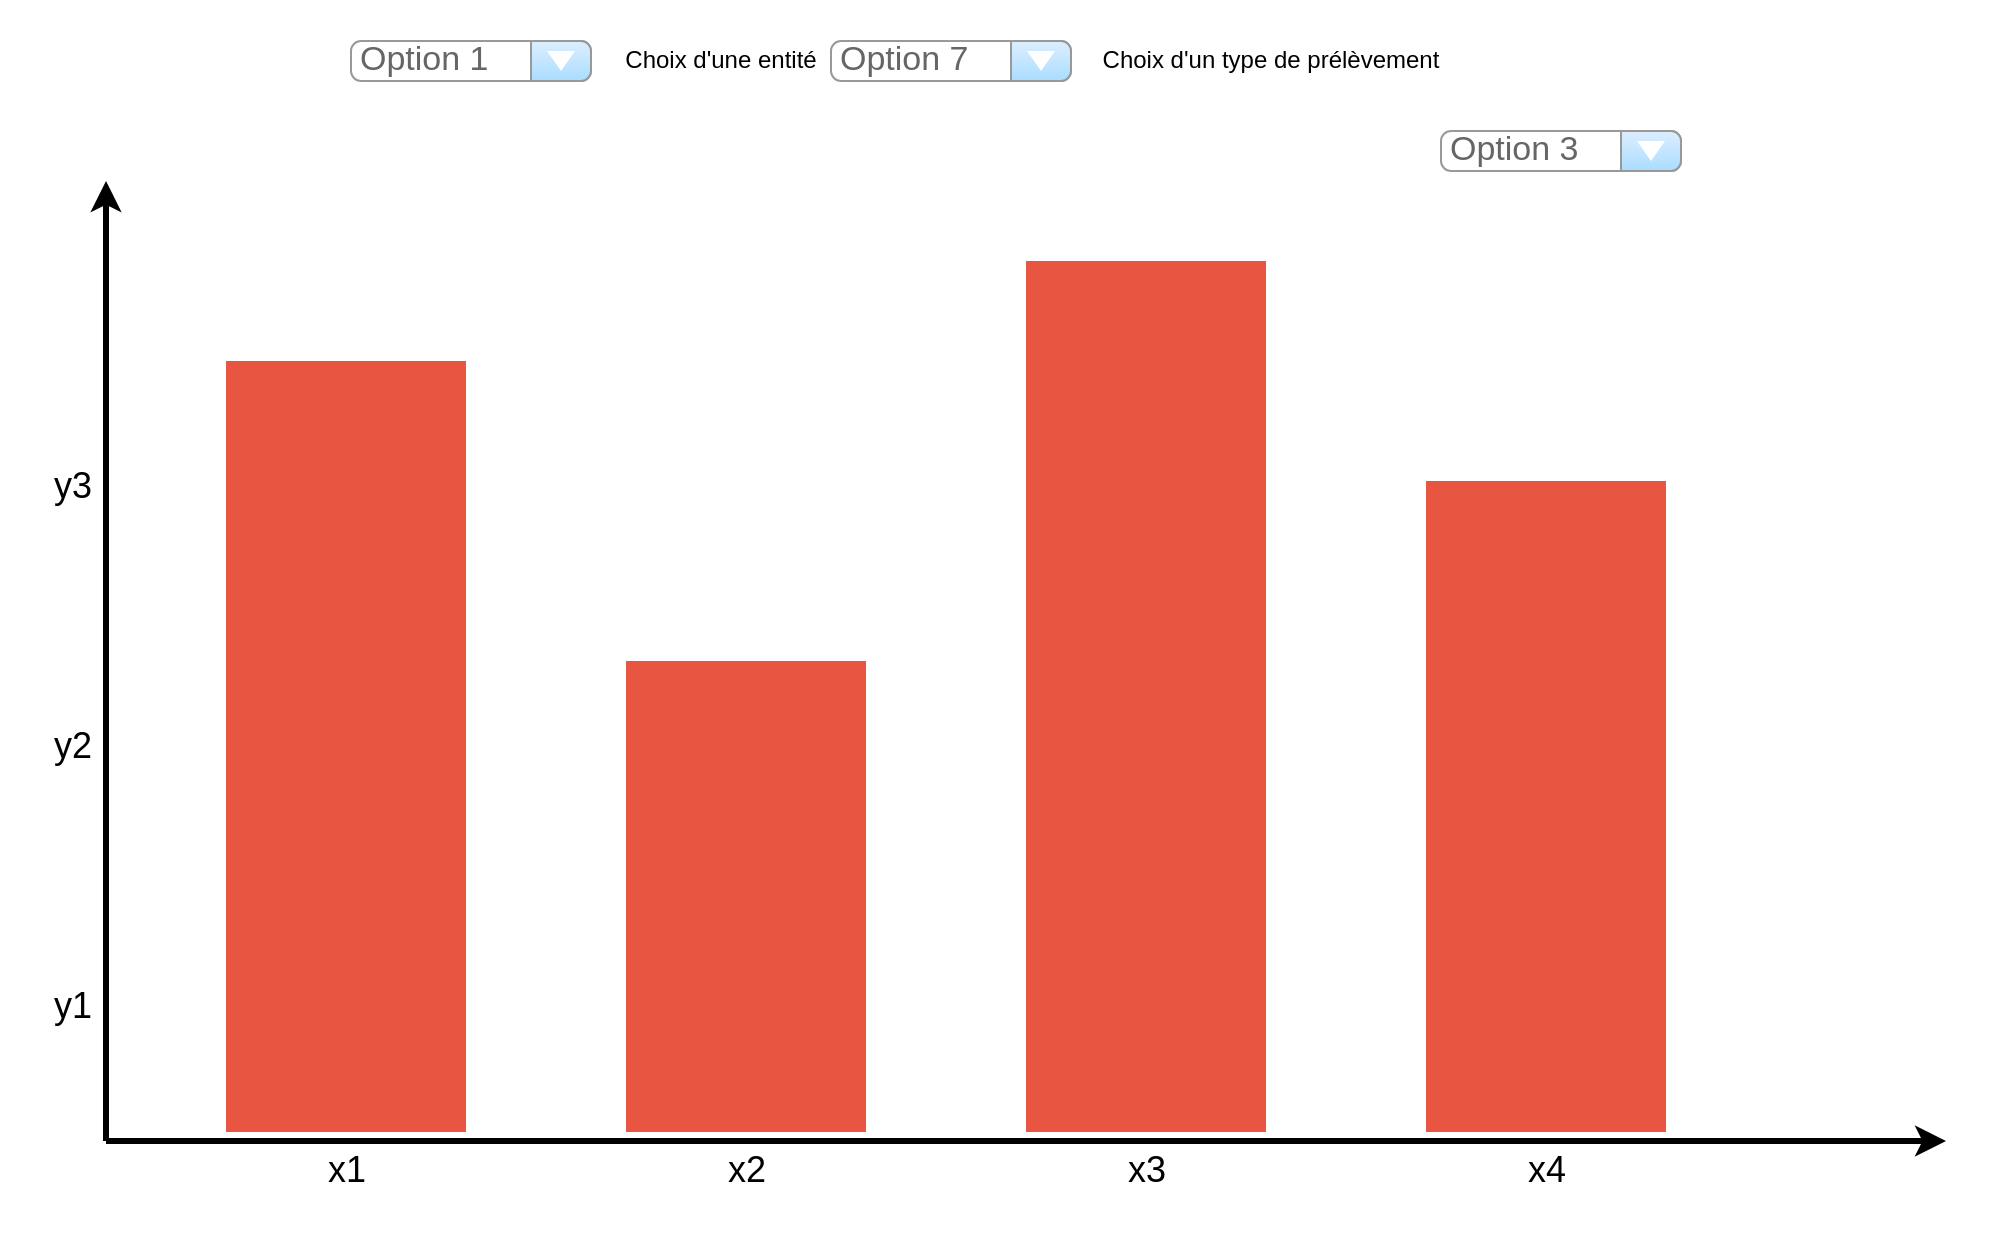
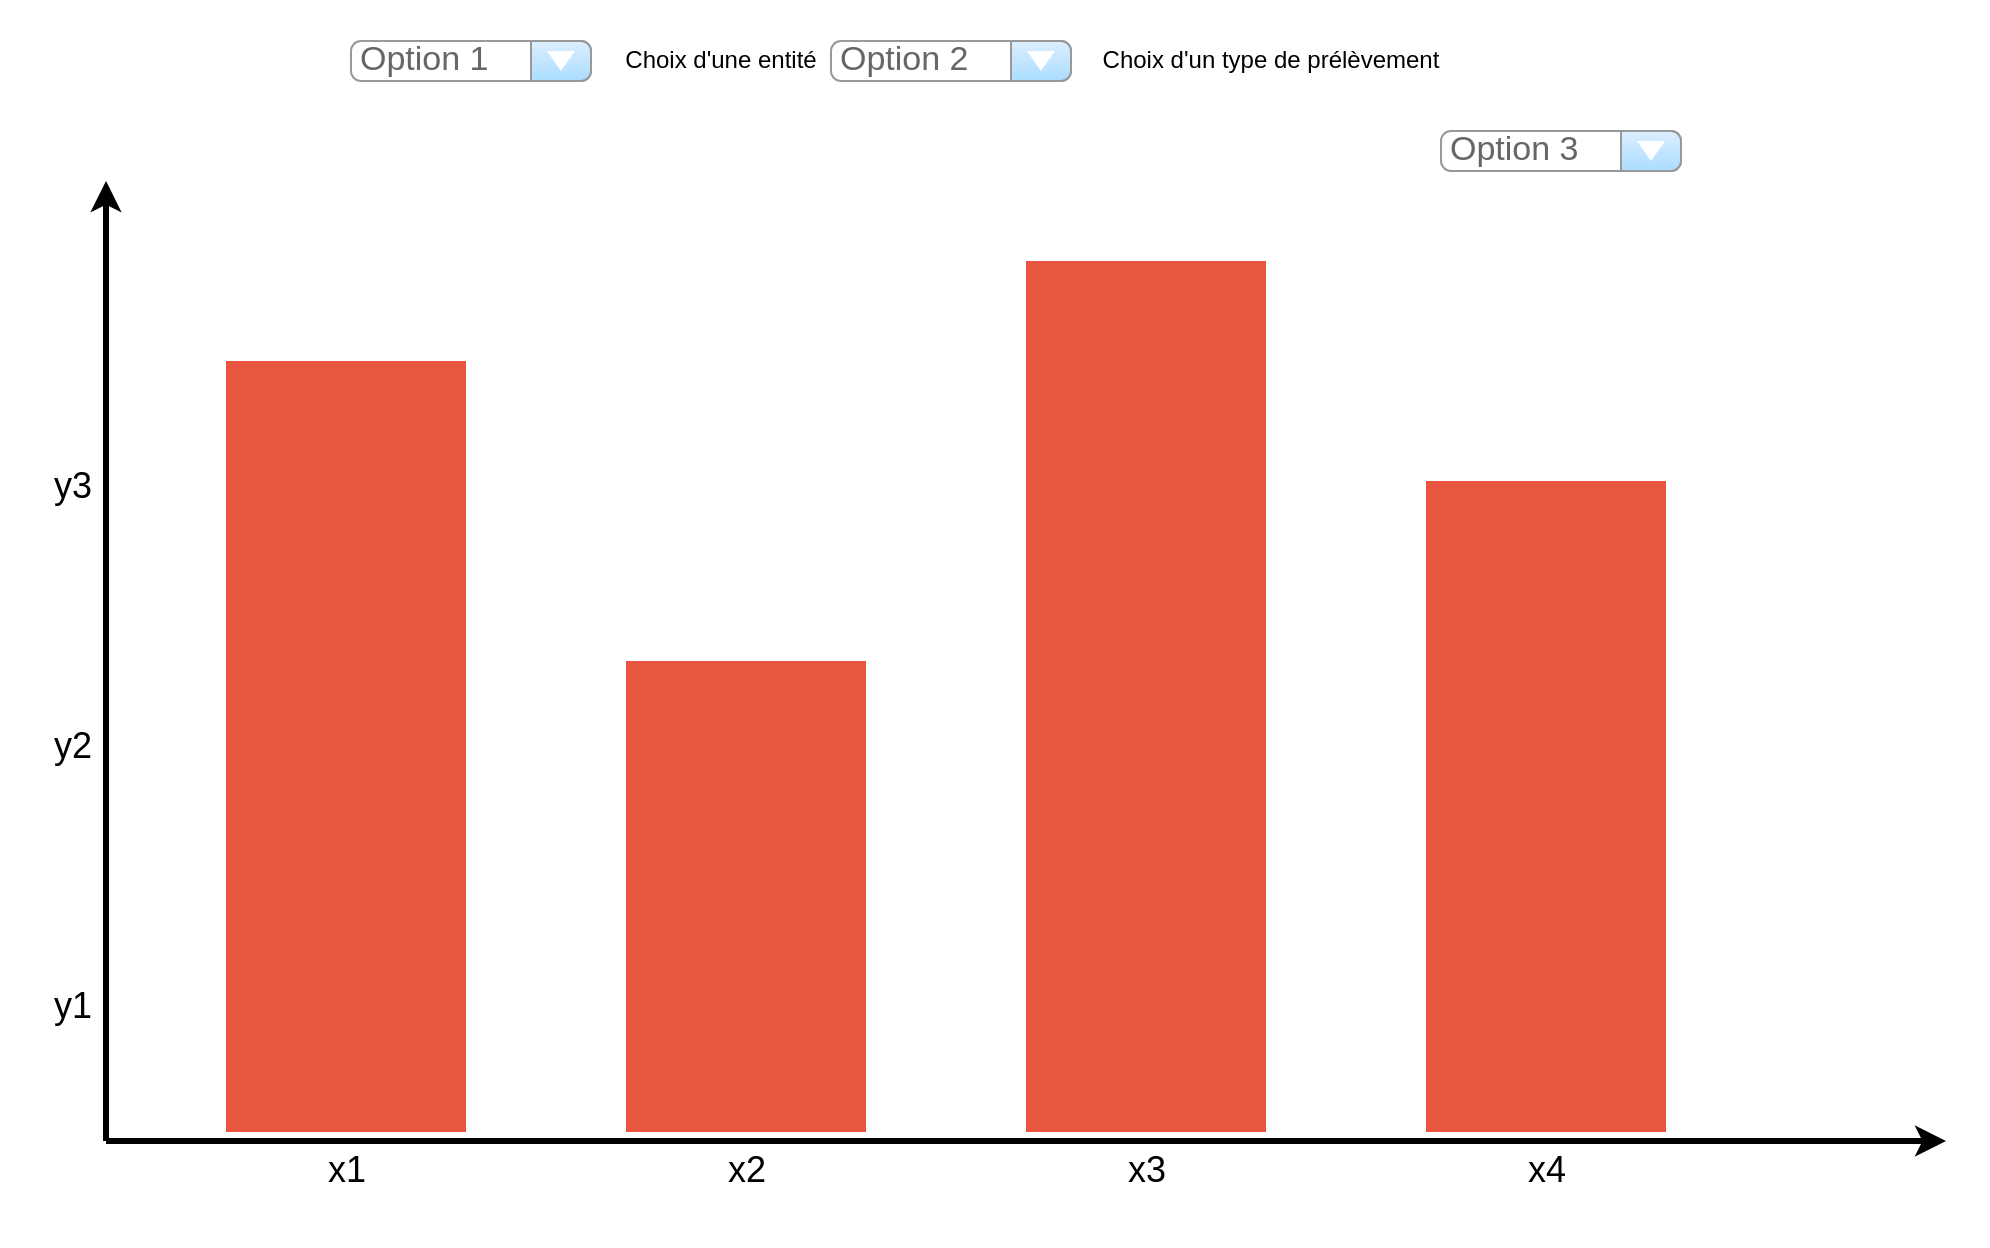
node "Option 7": label "Option 7" -> "Option 2"
